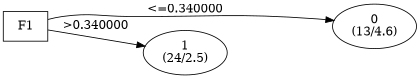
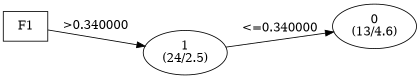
edge "F1" -> "0 (13/4.6)": now "1 (24/2.5)" -> "0 (13/4.6)"
